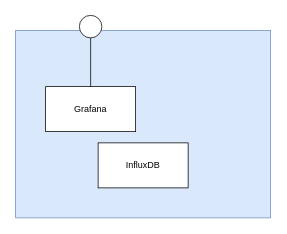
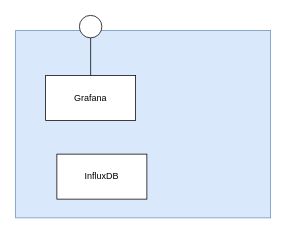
node "Grafana": moved (90, 109) -> (90, 98)
node "InfluxDB": moved (143, 165) -> (102, 177)
